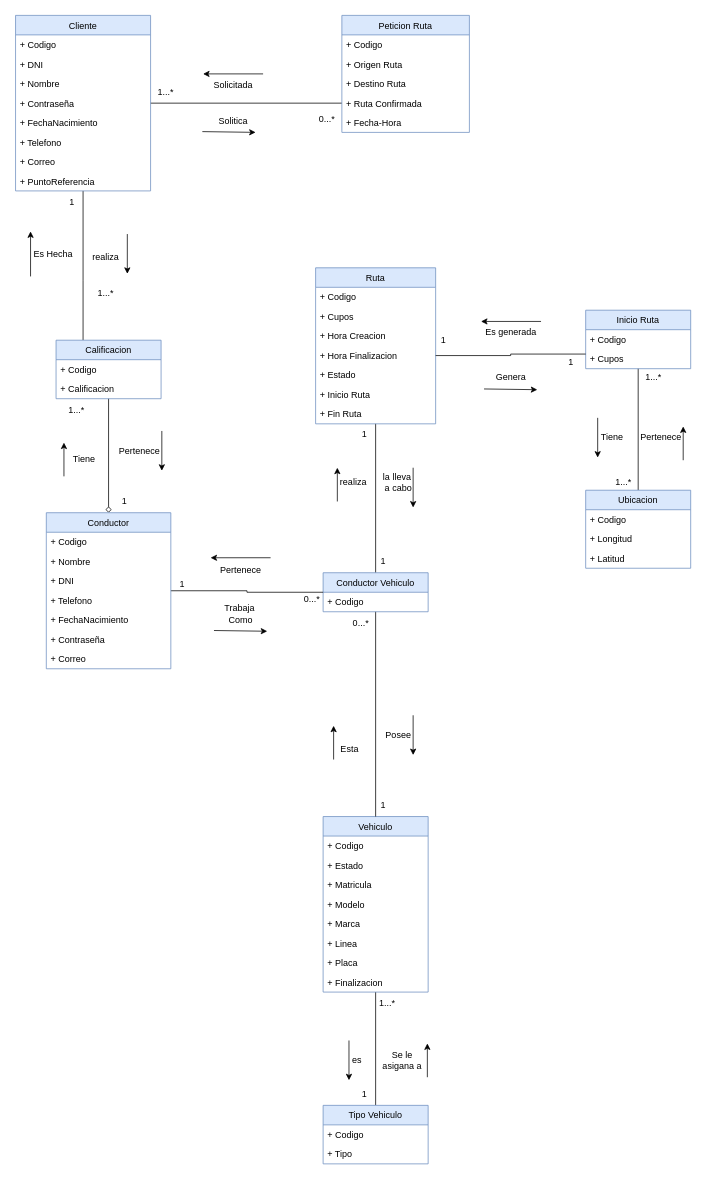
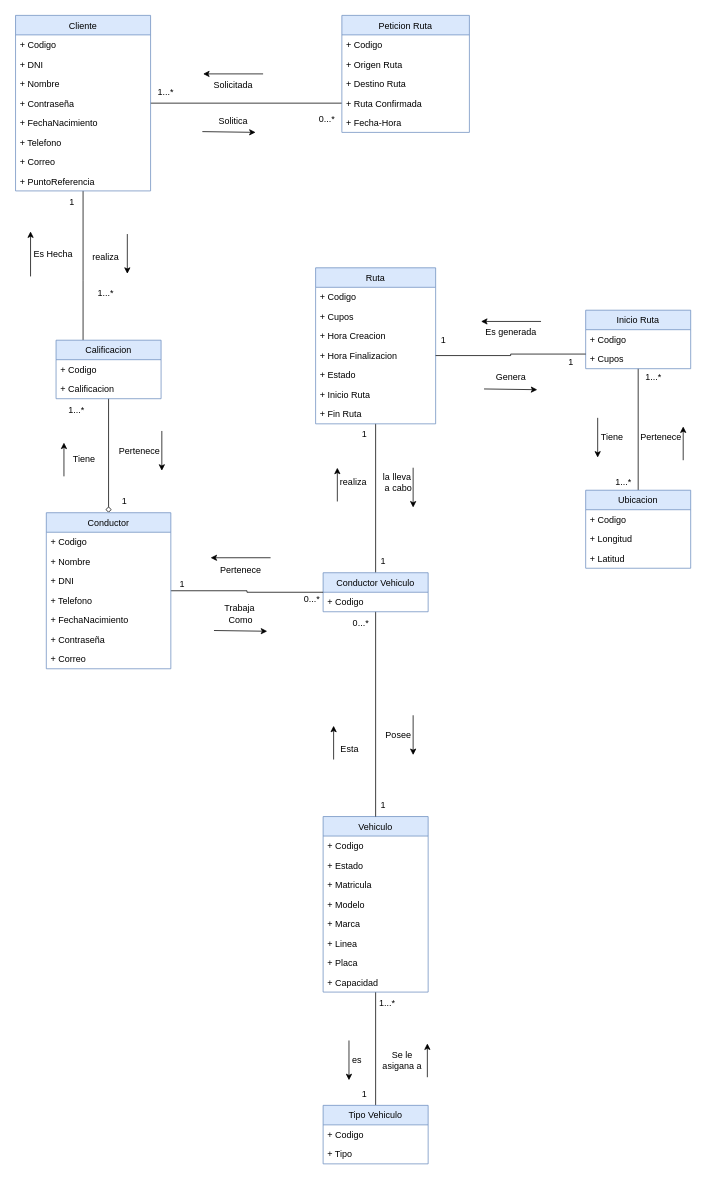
node "+ Finalizacion": label "+ Finalizacion" -> "+ Capacidad"
